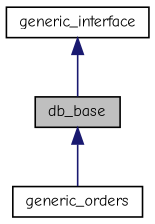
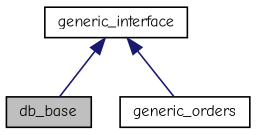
edge "generic_orders" -> "db_base": now "generic_orders" -> "generic_interface"
